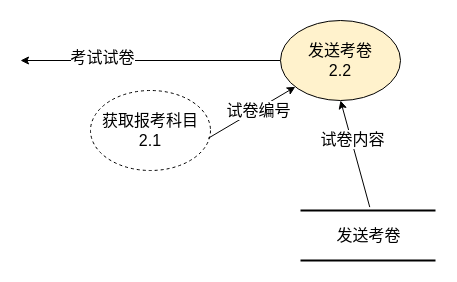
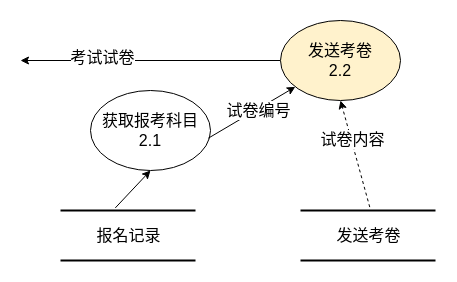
node "获取报考科目2.1": style dashed -> solid
edge "发送考卷" -> "发送考卷2.2": style solid -> dashed
edge "报名记录" -> "获取报考科目2.1": added
node "报名记录": added
